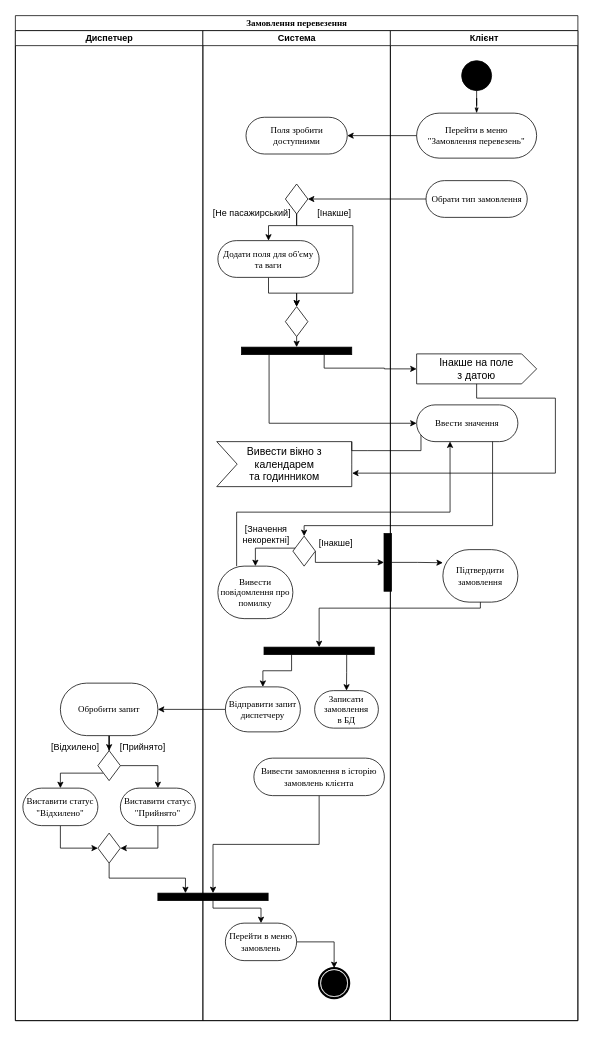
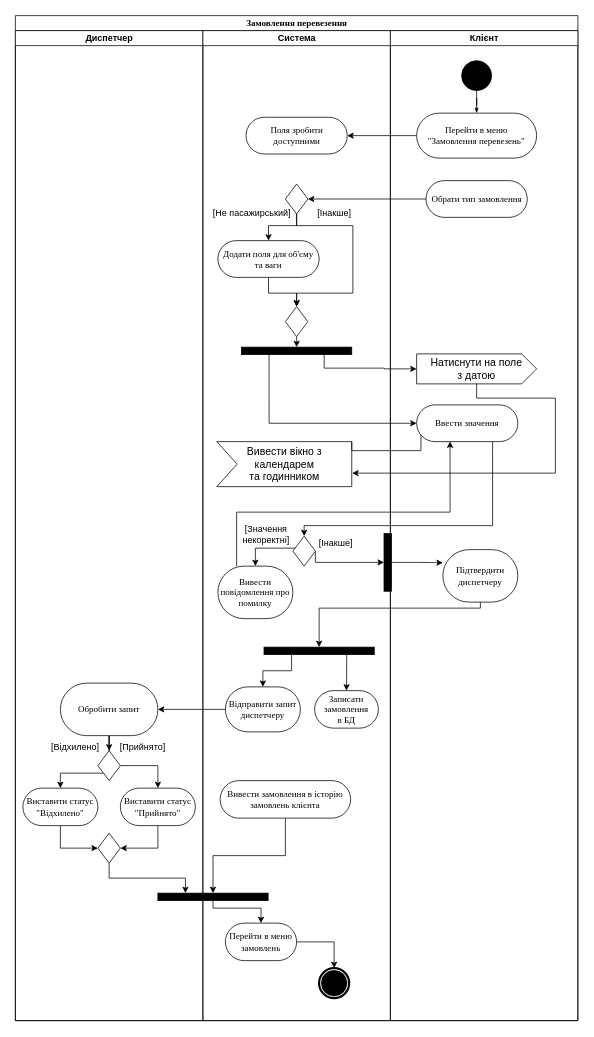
node "Інакше на полез датою": label "Інакше на полез датою" -> "Натиснути на полез датою"
node "Підтвердити замовлення": label "Підтвердити замовлення" -> "Підтвердити диспетчеру"
node "Вивести замовлення в історію замовлень клієнта": moved (319, 777) -> (285, 799)
